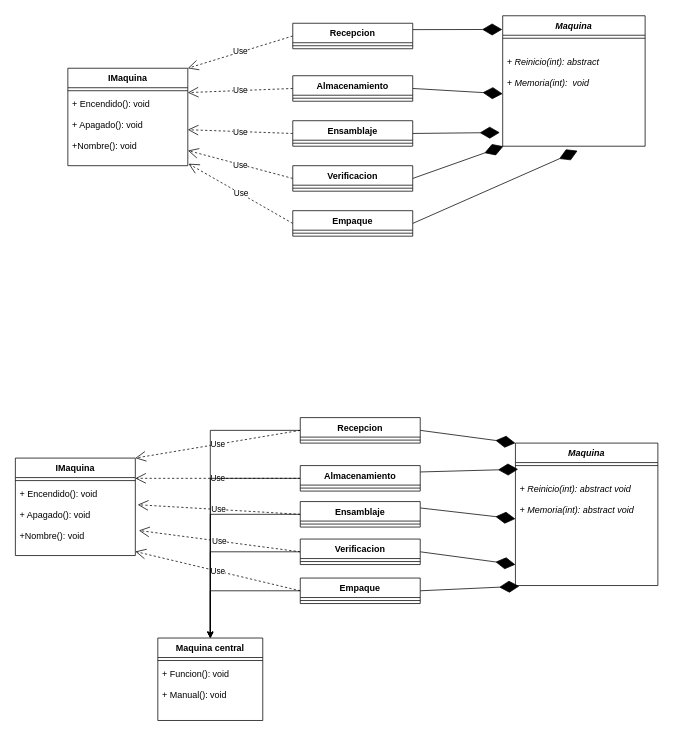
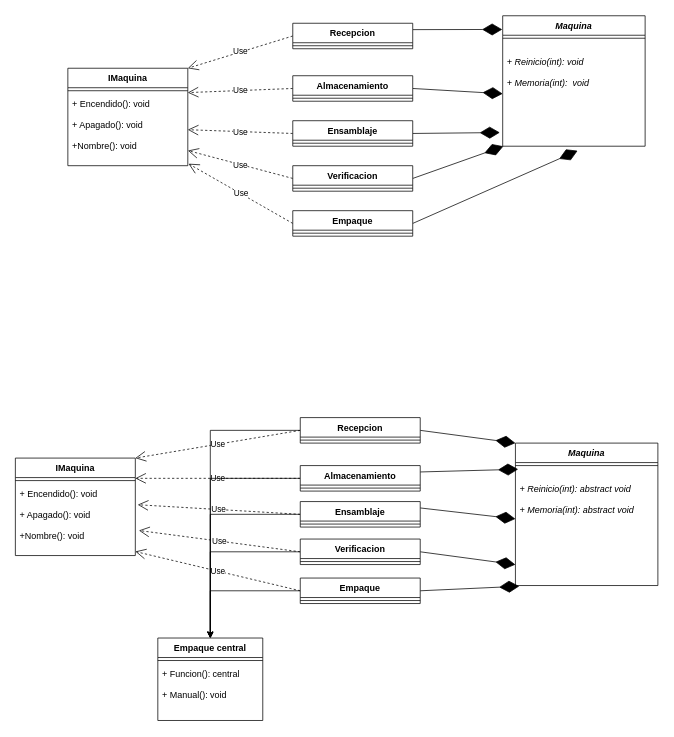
node "+ Reinicio(int): abstract + Memoria(int): void": label "+ Reinicio(int): abstract + Memoria(int): void" -> "+ Reinicio(int): void + Memoria(int): void"
node "Maquina central": label "Maquina central" -> "Empaque central"
node "+ Funcion(): void + Manual(): void": label "+ Funcion(): void + Manual(): void" -> "+ Funcion(): central + Manual(): void"
